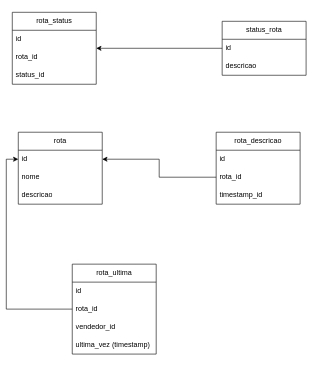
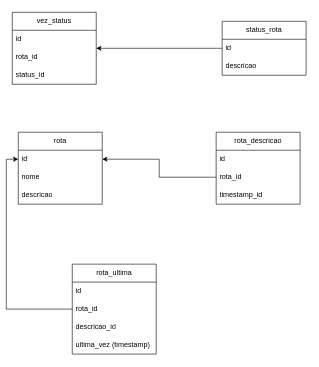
node "rota_status": label "rota_status" -> "vez_status"
node "vendedor_id": label "vendedor_id" -> "descricao_id"
